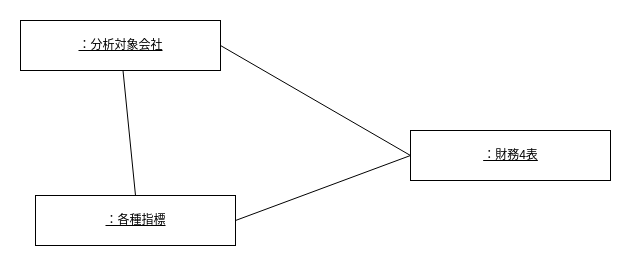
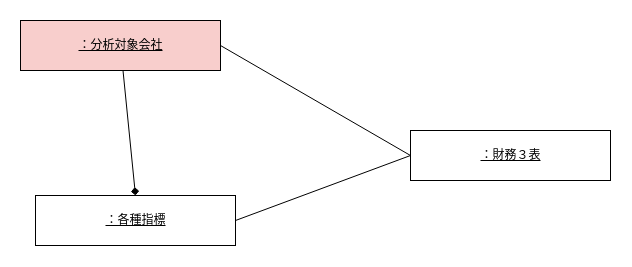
node "：分析対象会社": fillcolor #ffffff -> #f8cecc
node "：財務4表": label "：財務4表" -> "：財務３表"
edge "：分析対象会社" -- "：各種指標": arrowhead none -> diamond
